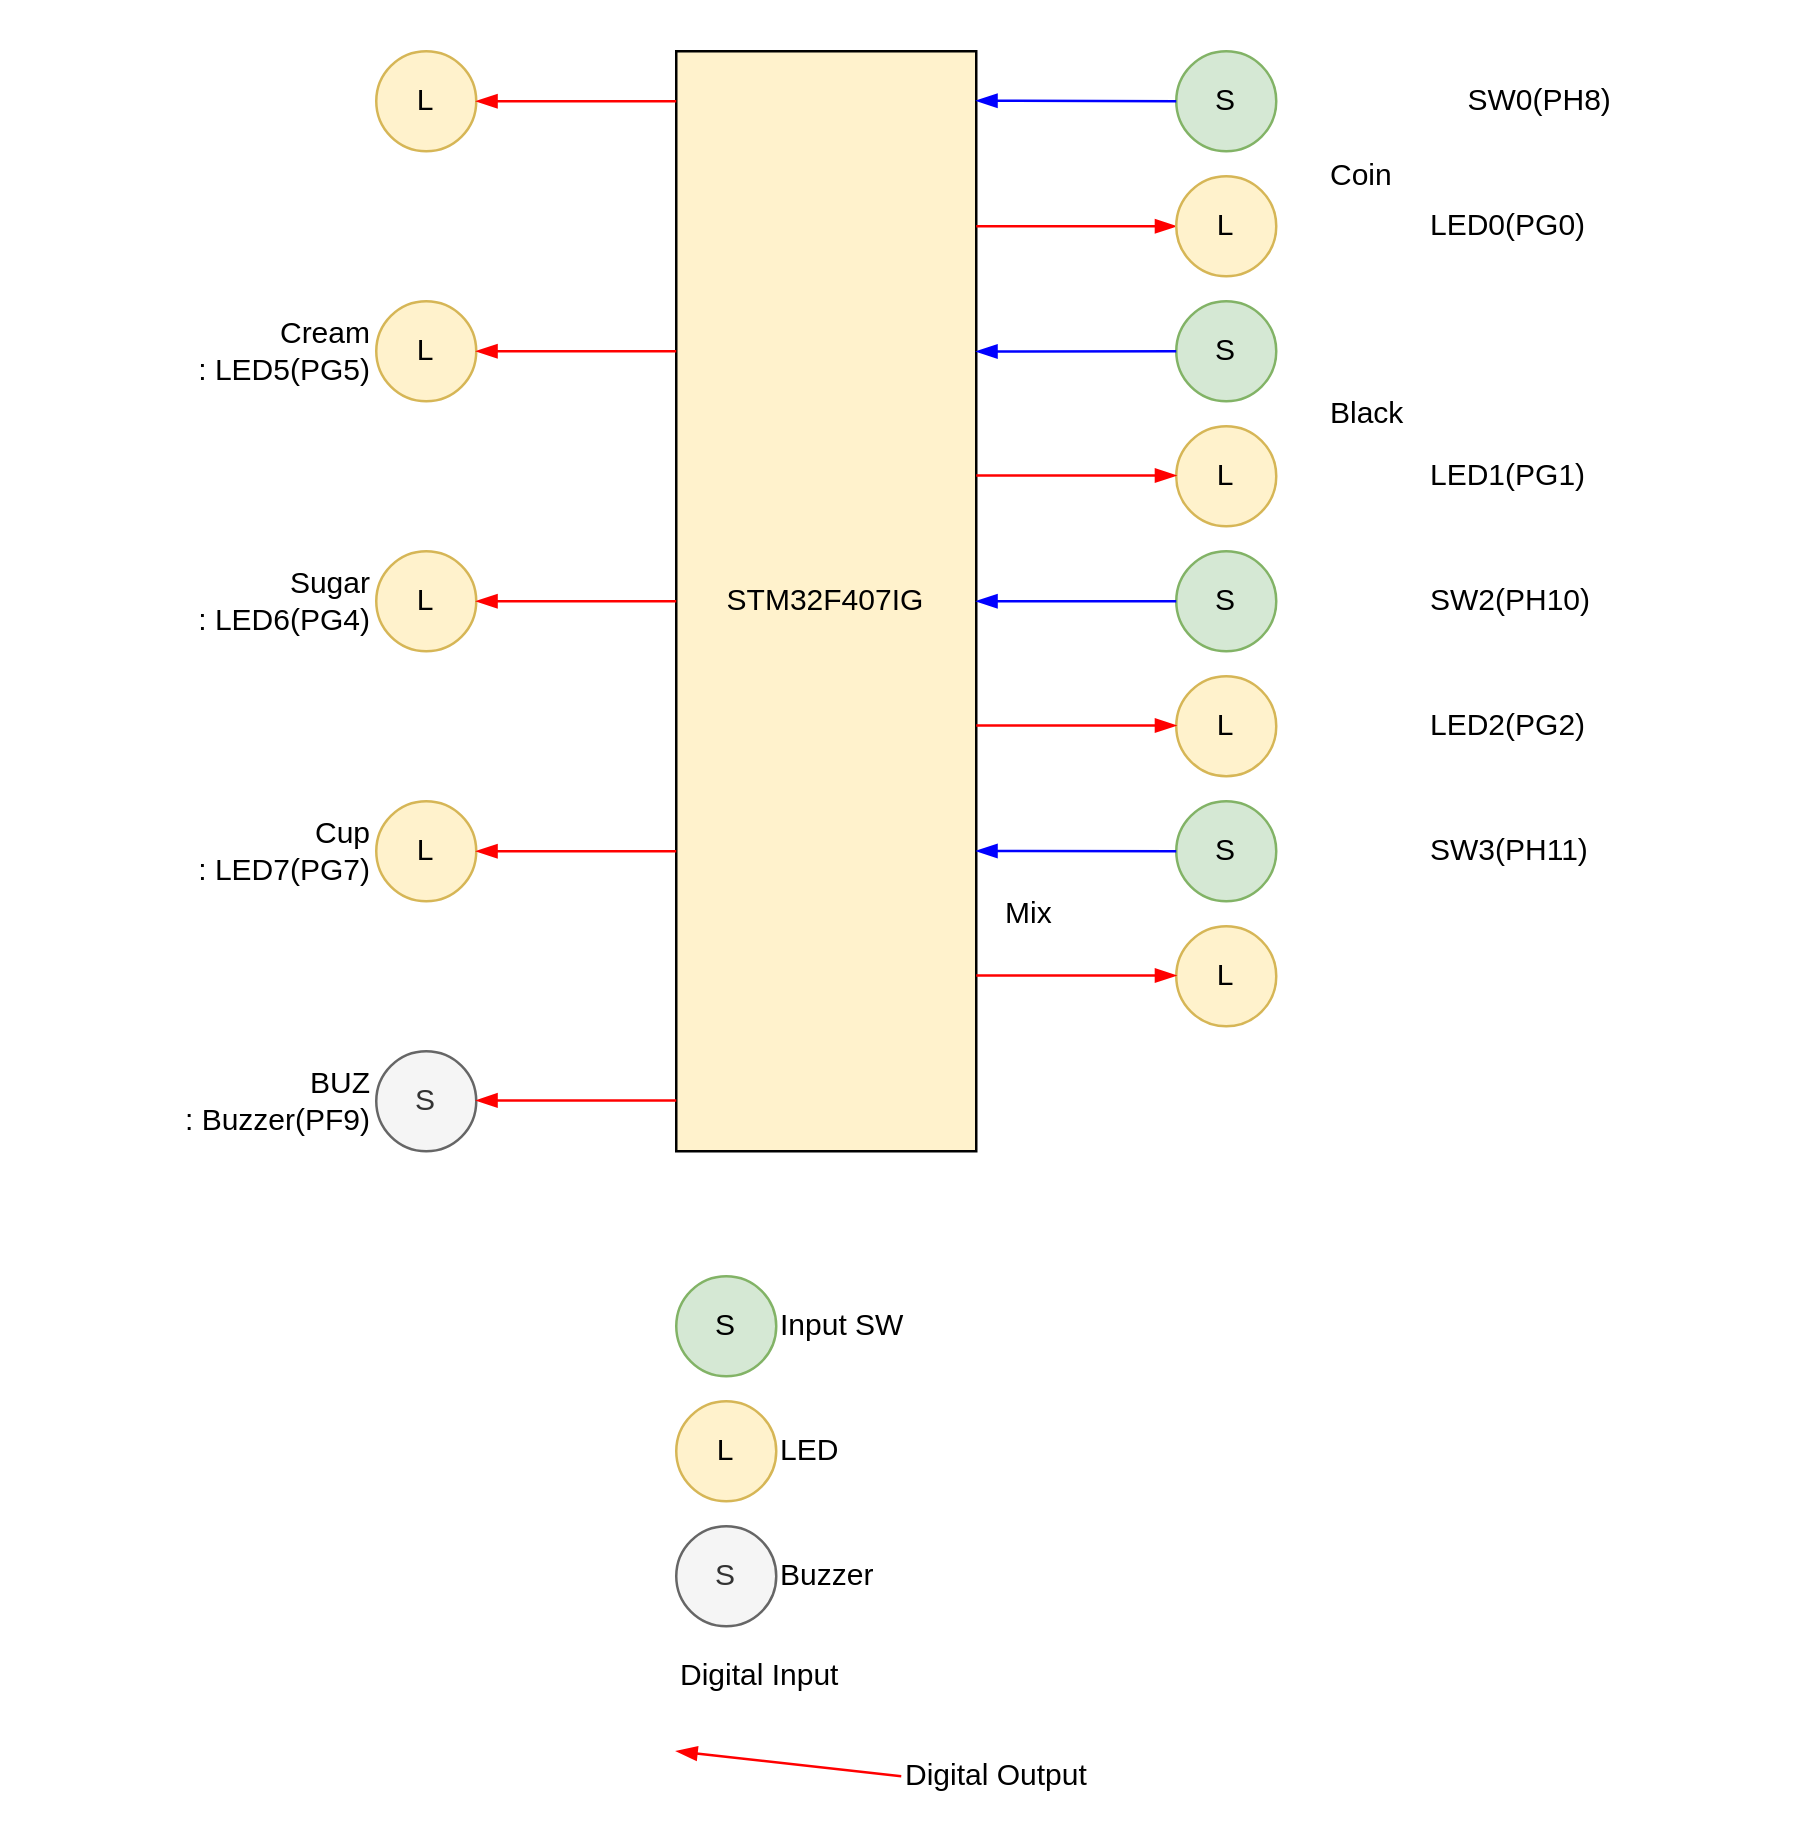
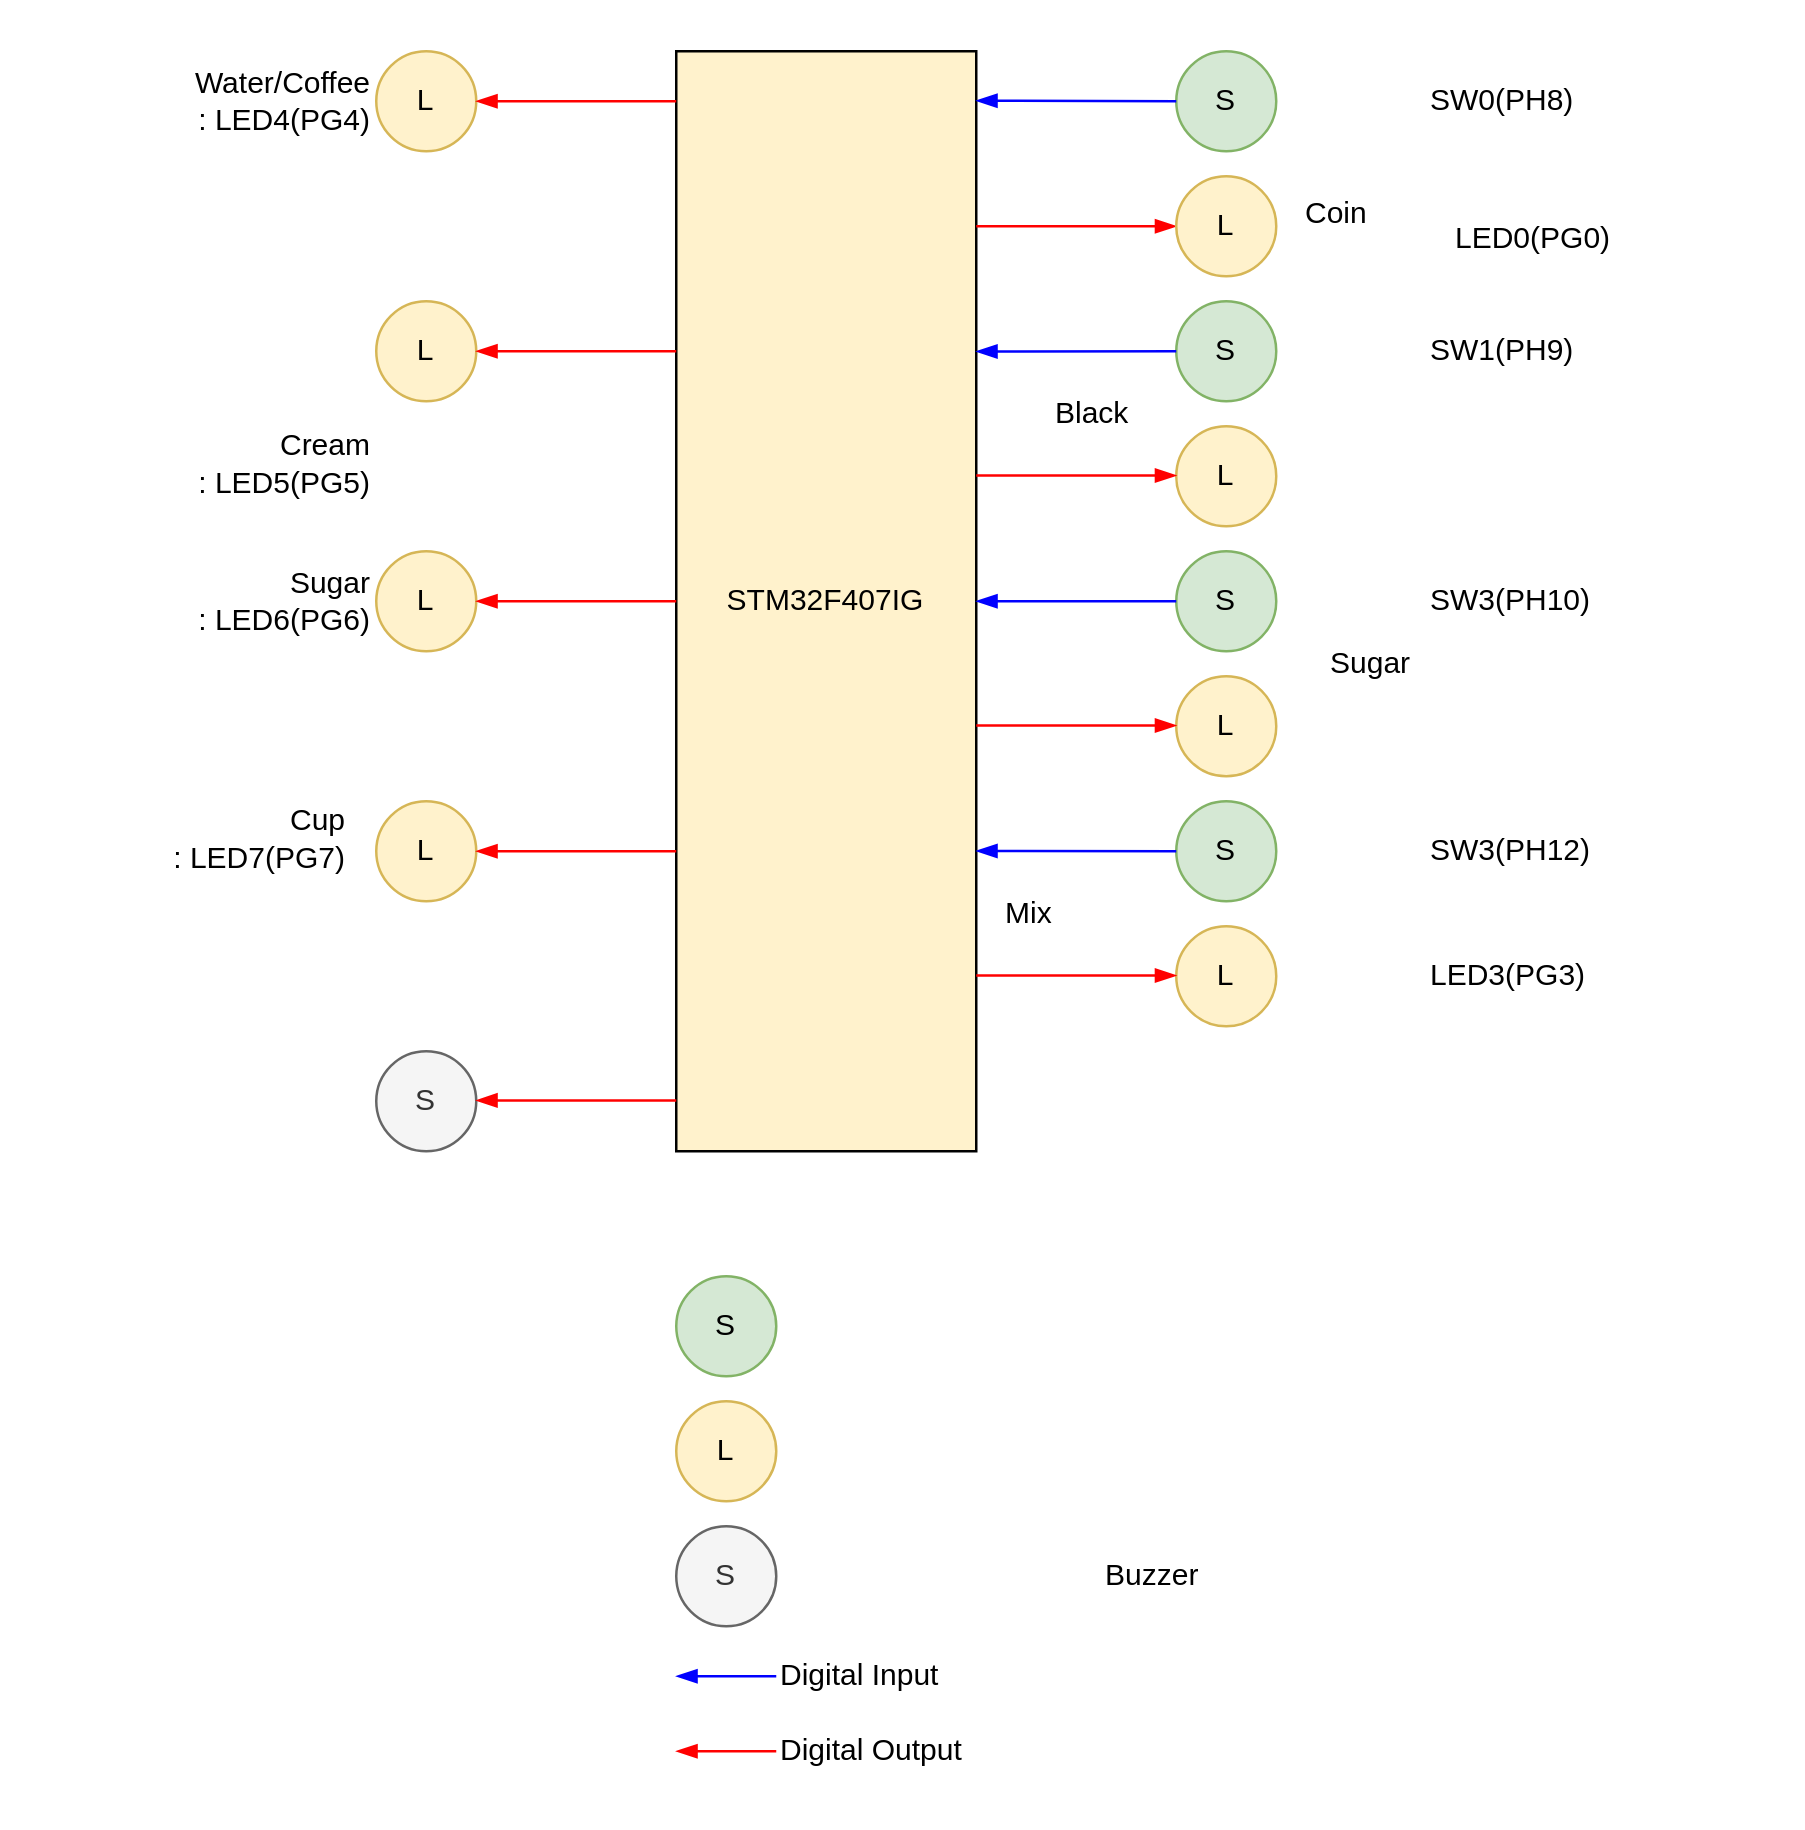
node "Water/Coffee : LED4(PG4)": added
node "SW0(PH8)": moved (1626, 101) -> (1589, 101)
node "Coin": moved (1376, 176) -> (1351, 214)
node "LED0(PG0)": moved (1589, 226) -> (1614, 239)
node "Cream : LED5(PG5)": moved (214, 351) -> (214, 464)
node "SW1(PH9)": added
node "Black": moved (1376, 414) -> (1101, 414)
node "LED1(PG1)": removed
node "Sugar : LED6(PG4)": label "Sugar : LED6(PG4)" -> "Sugar : LED6(PG6)"
node "SW2(PH10)": label "SW2(PH10)" -> "SW3(PH10)"
node "Sugar": added
node "LED2(PG2)": removed
node "Cup : LED7(PG7)": moved (214, 851) -> (189, 839)
node "SW3(PH11)": label "SW3(PH11)" -> "SW3(PH12)"
node "LED3(PG3)": added
node "BUZ : Buzzer(PF9)": removed
node "Input SW": removed
node "LED": removed
node "Buzzer": moved (939, 1576) -> (1264, 1576)
node "Digital Input": moved (839, 1676) -> (939, 1676)
node "Digital Output": moved (1064, 1776) -> (939, 1751)
